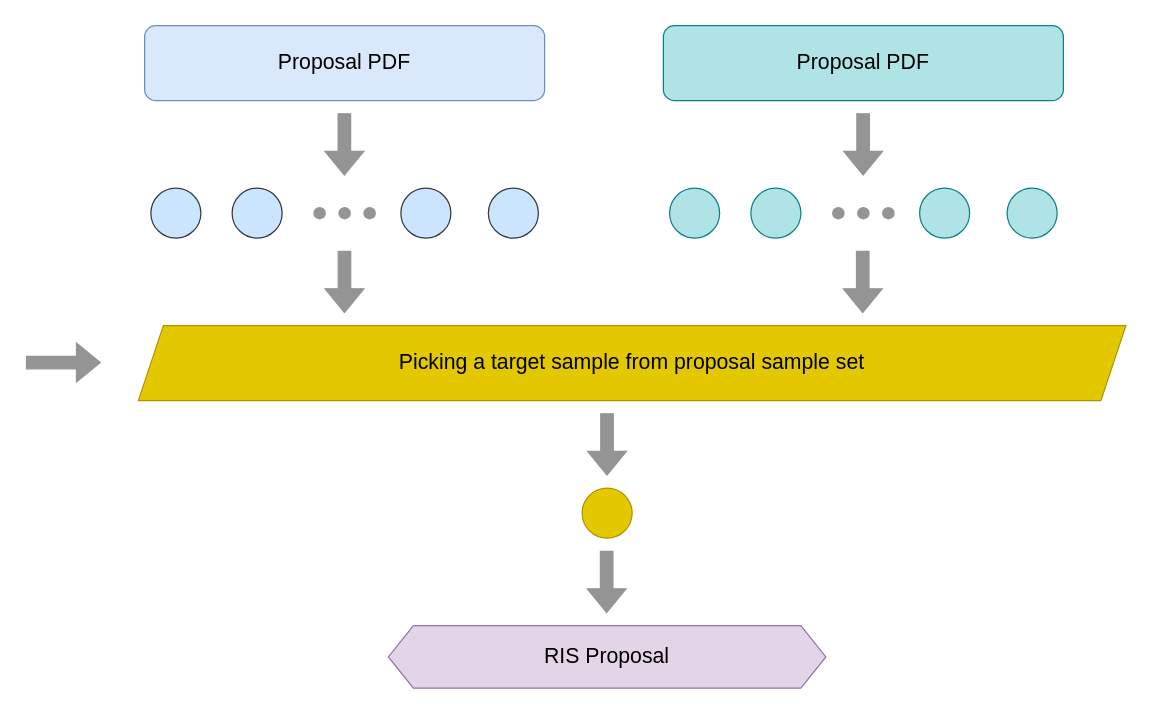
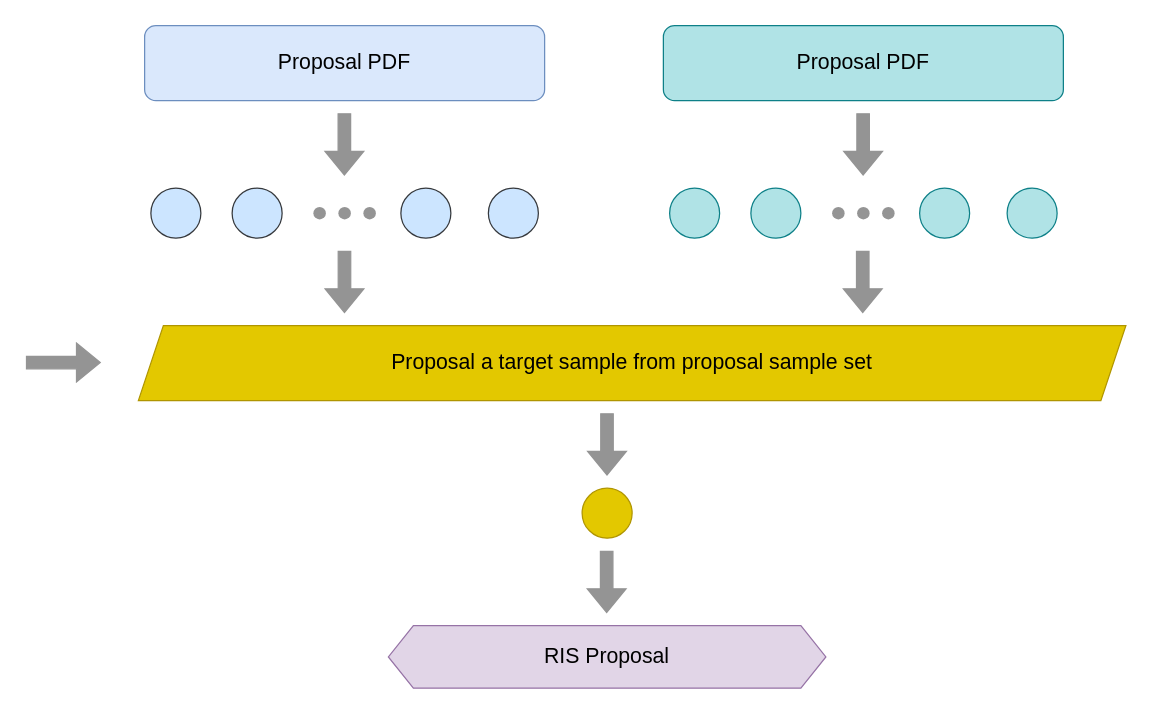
node "Picking a target sample from proposal sample set": label "Picking a target sample from proposal sample set" -> "Proposal a target sample from proposal sample set"
